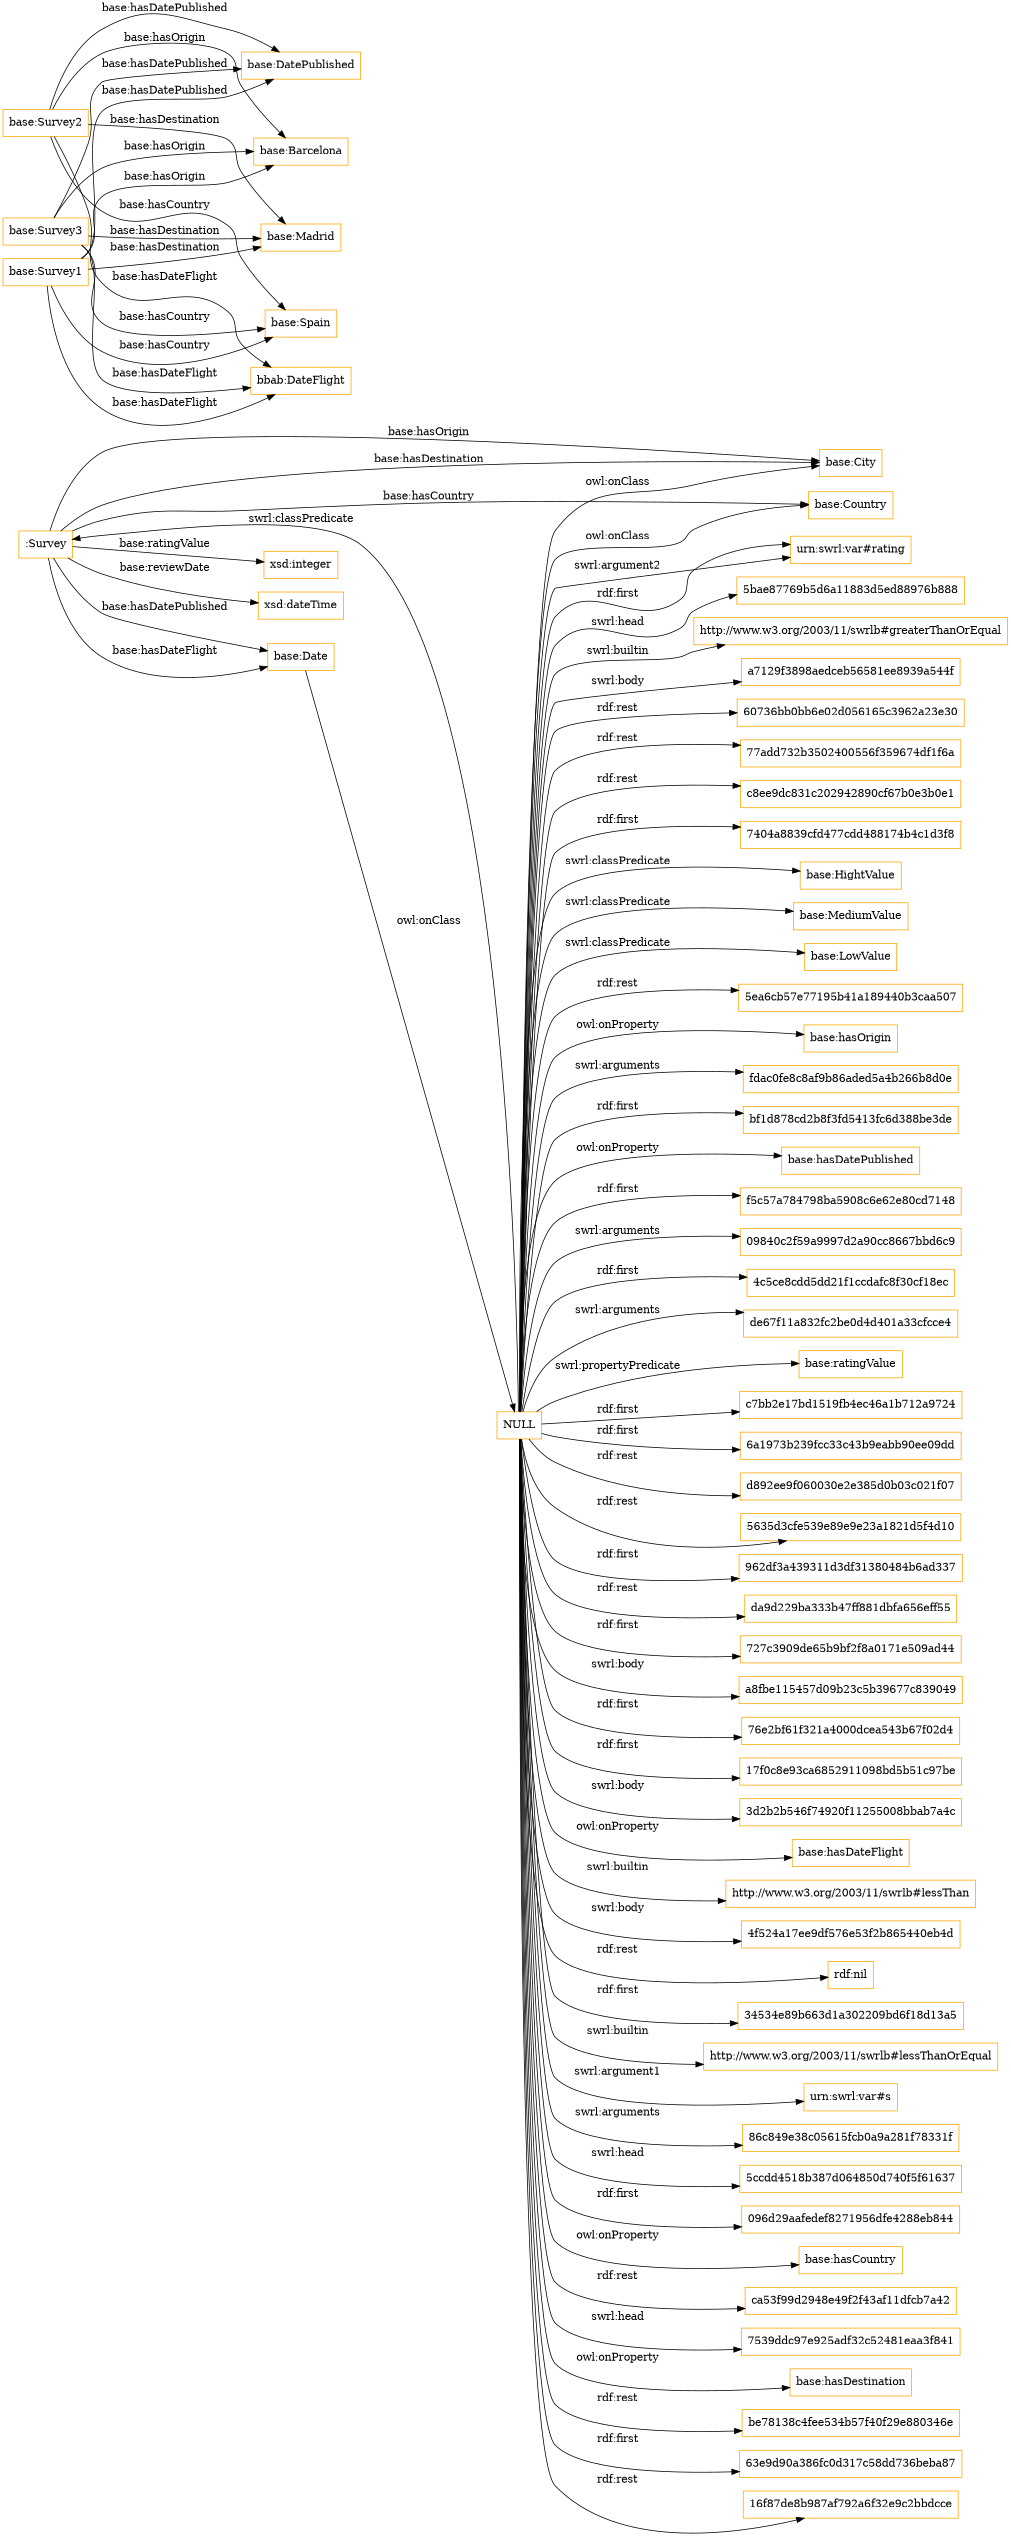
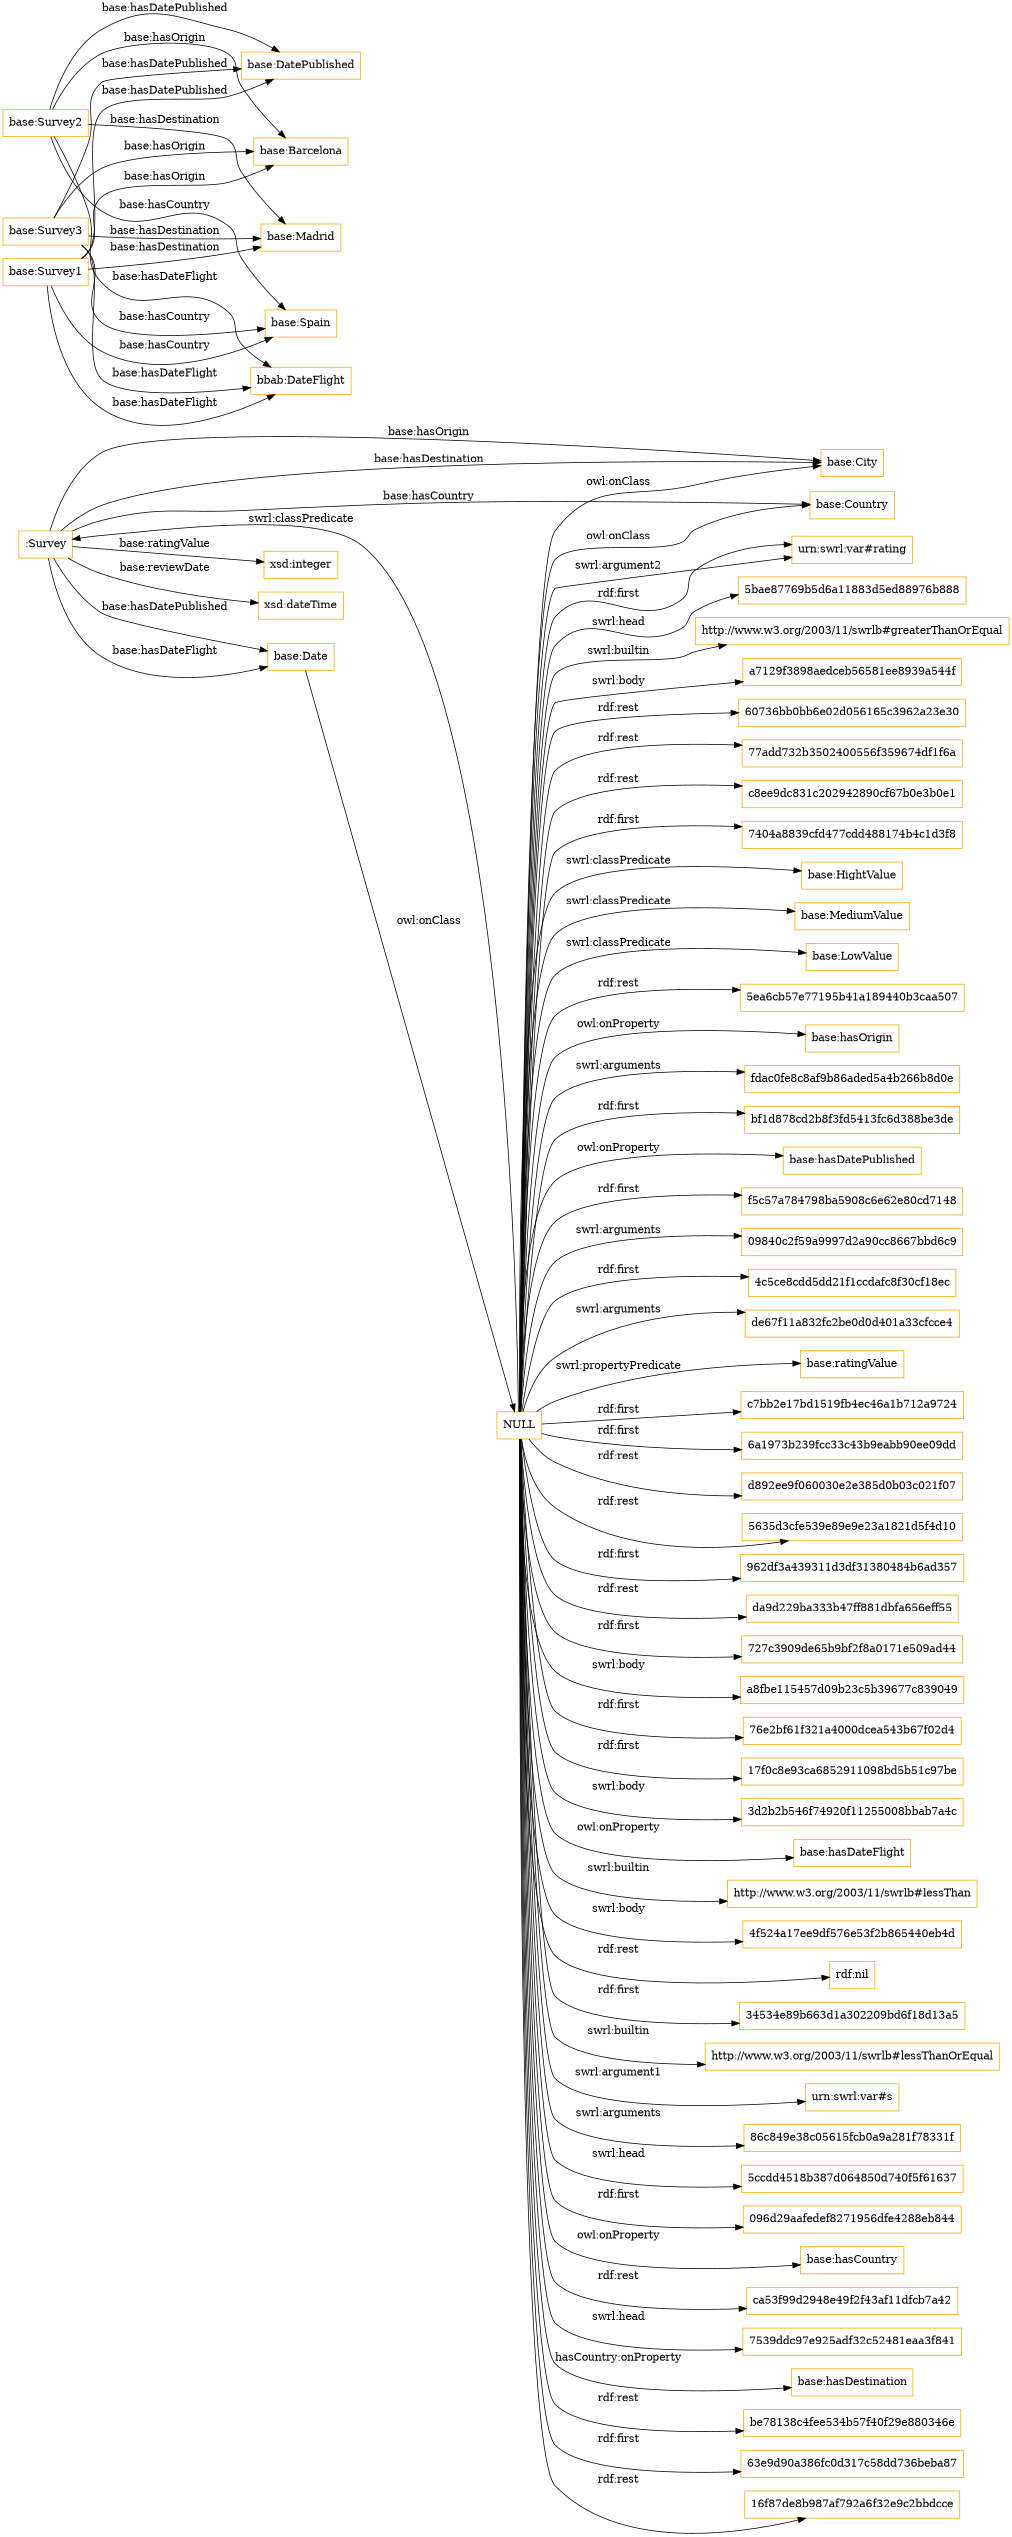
node "de67f11a832fc2be0d4d401a33cfcce4": label "de67f11a832fc2be0d4d401a33cfcce4" -> "de67f11a832fc2be0d0d401a33cfcce4"
node "962df3a439311d3df31380484b6ad337": label "962df3a439311d3df31380484b6ad337" -> "962df3a439311d3df31380484b6ad357"
edge "NULL" -> "base:hasDestination": label "owl:onProperty" -> "hasCountry:onProperty"
